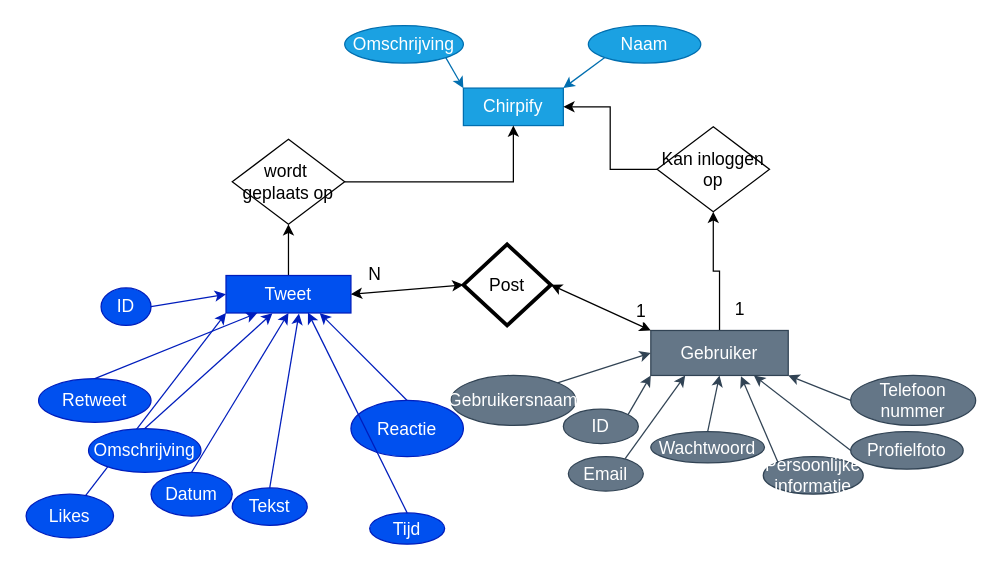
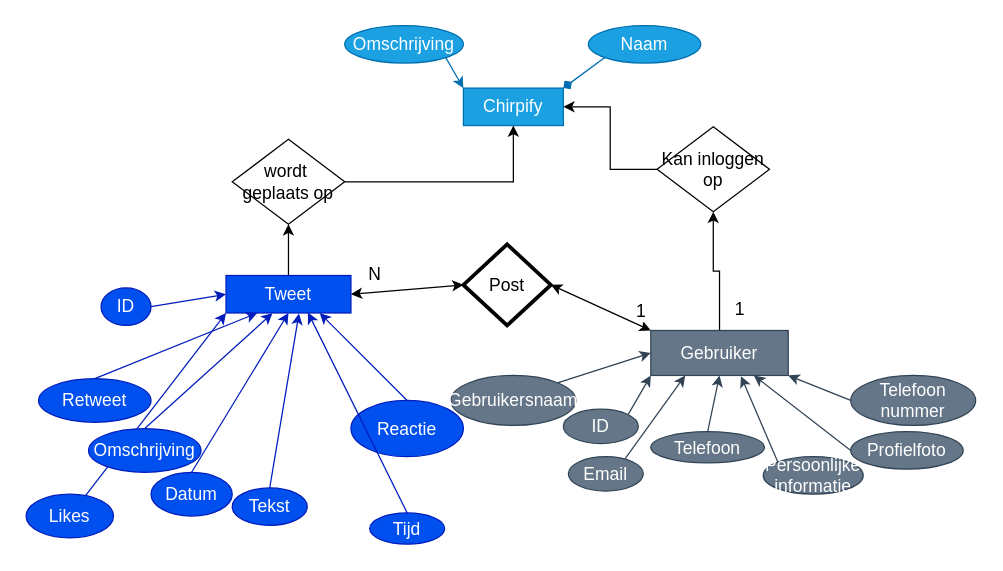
edge "Naam" -> "Chirpify": arrowhead classic -> diamond
node "Wachtwoord": label "Wachtwoord" -> "Telefoon"
